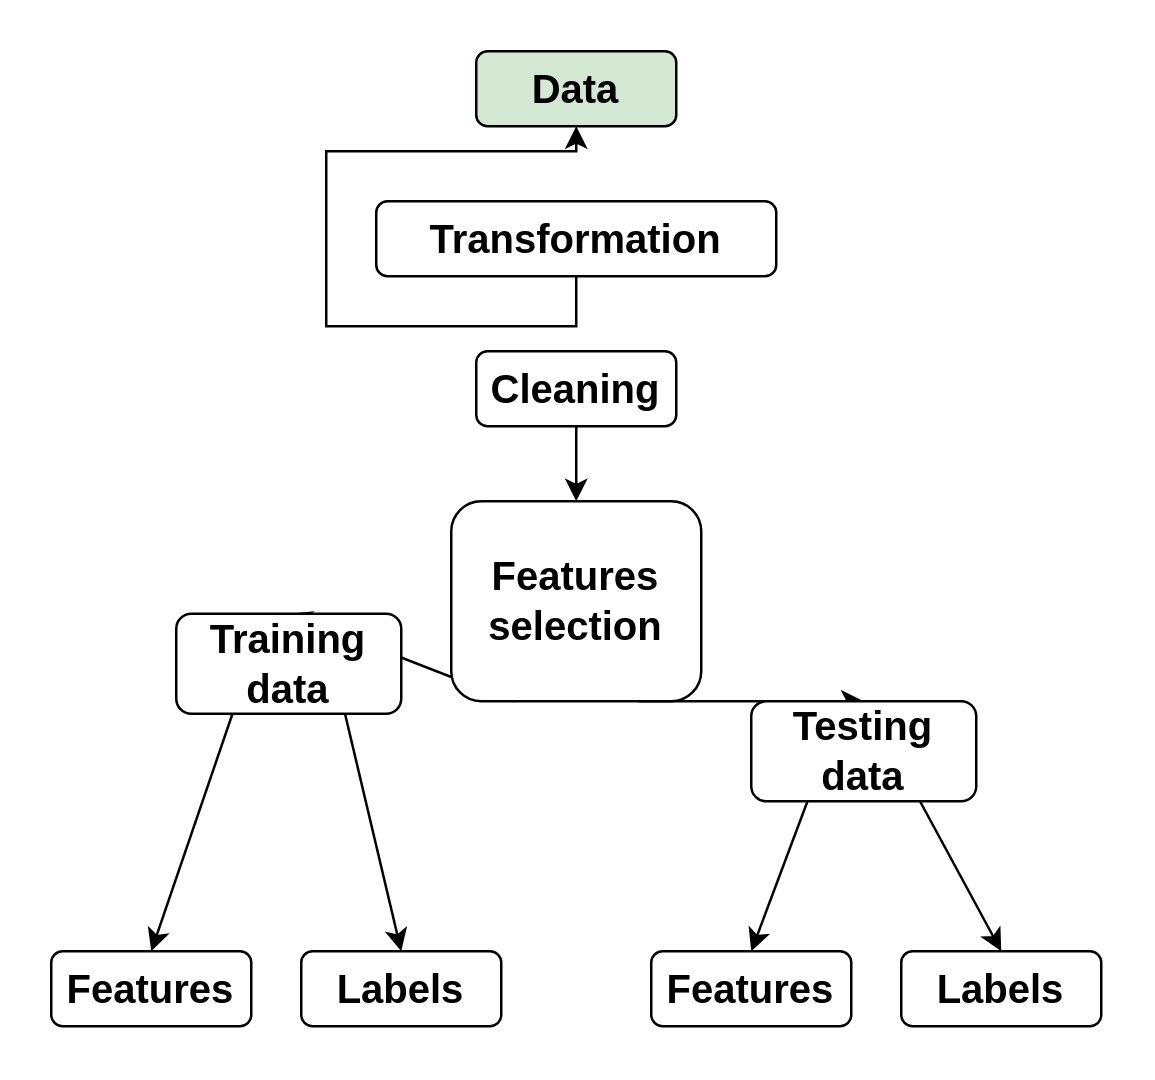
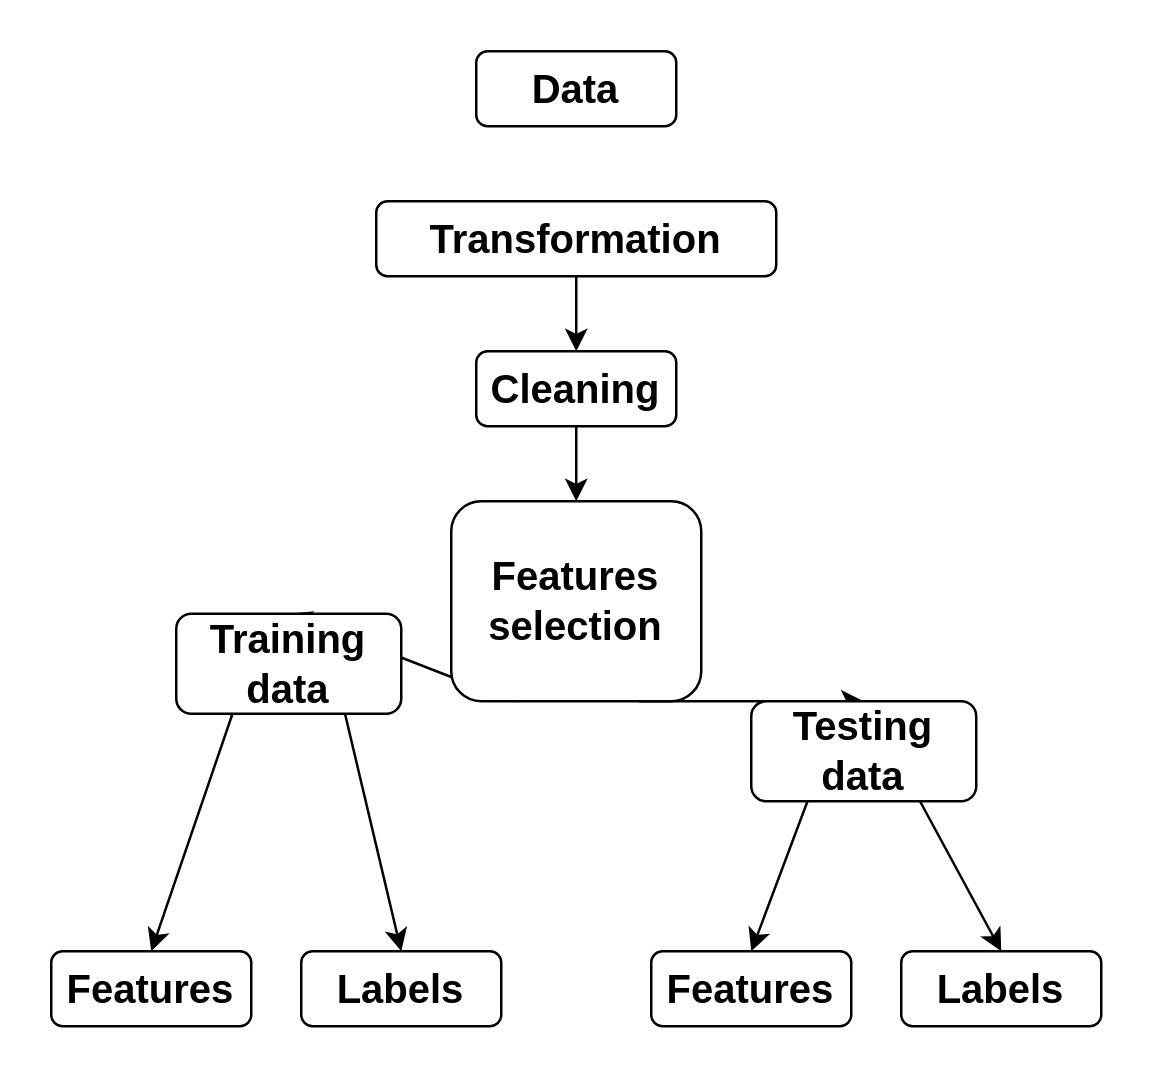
node "Data": fillcolor #d5e8d4 -> #ffffff
edge "Transformation" -> "Data": now "Transformation" -> "Cleaning"
